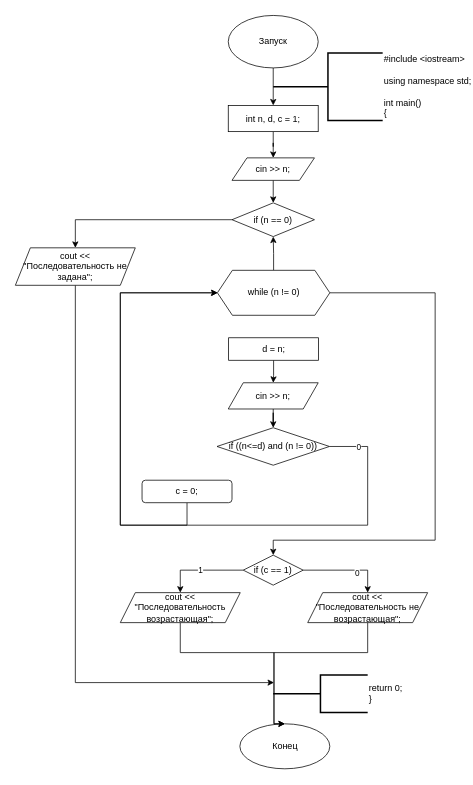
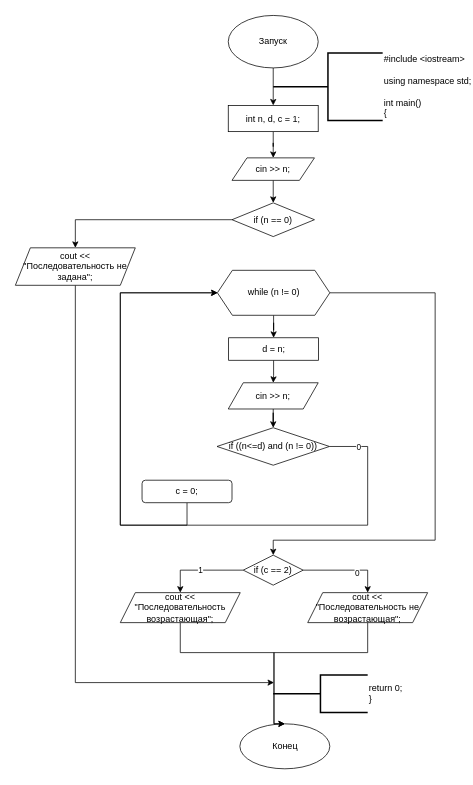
edge "while (n != 0)" -> "if (n == 0)": now "while (n != 0)" -> "d = n;"
node "if (c == 1)": label "if (c == 1)" -> "if (c == 2)"
